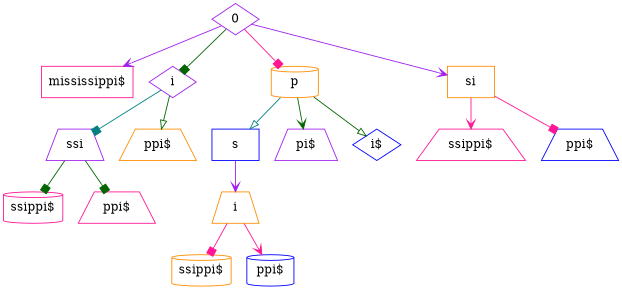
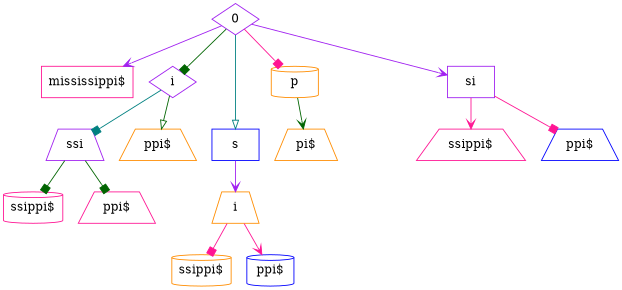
node "si": color darkorange -> purple
edge "p" -> "s": now "0" -> "s"
node "pi$": color purple -> darkorange
node "i$": removed
